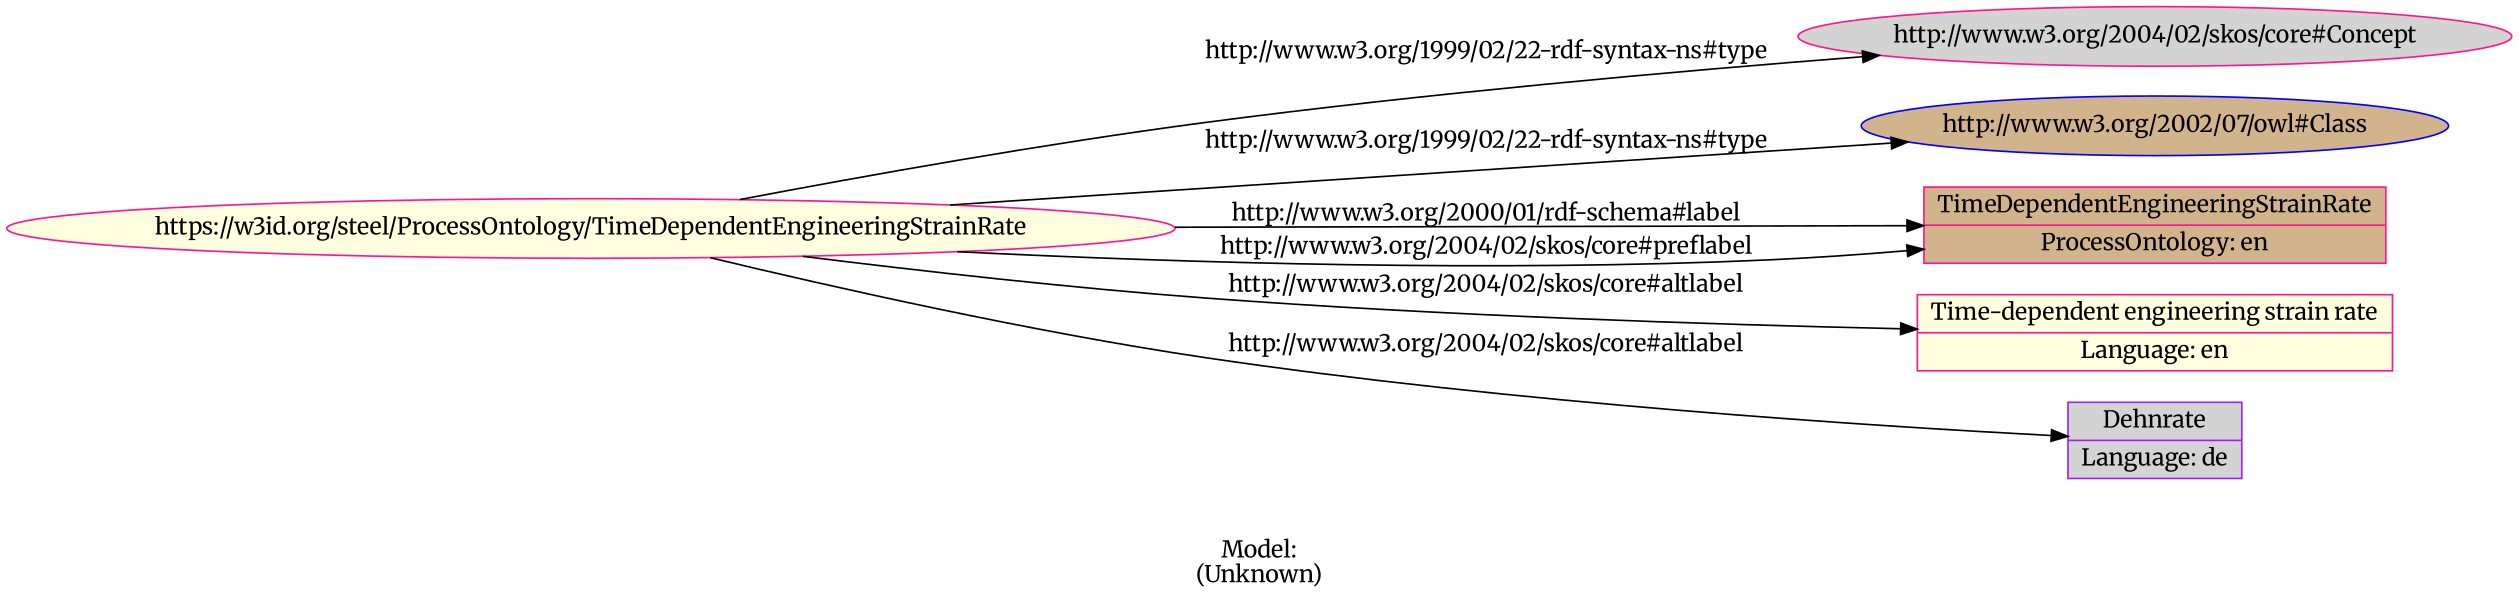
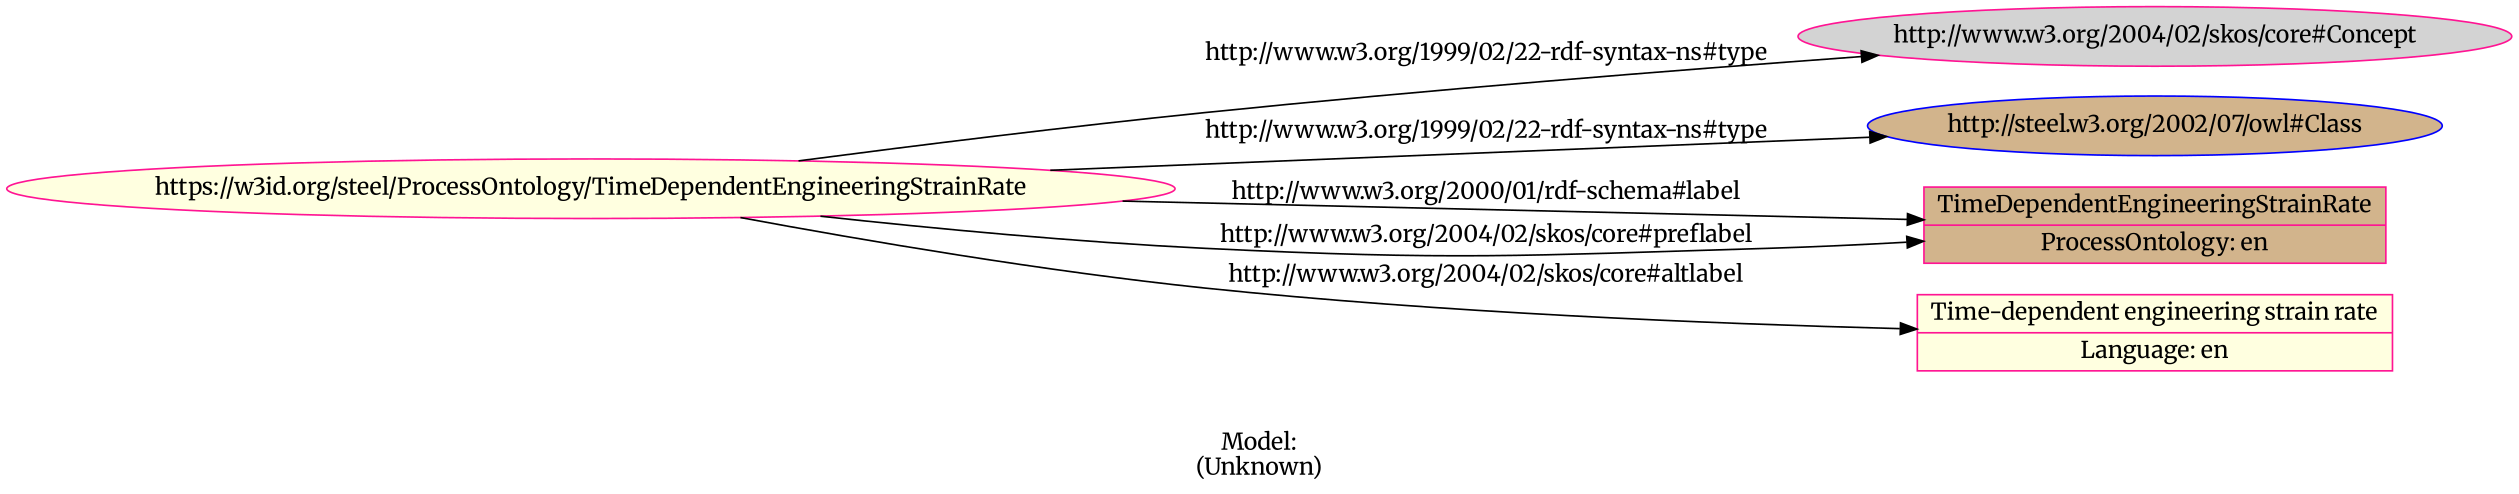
node "http://www.w3.org/2002/07/owl#Class": label "http://www.w3.org/2002/07/owl#Class" -> "http://steel.w3.org/2002/07/owl#Class"
node "Dehnrate": removed
